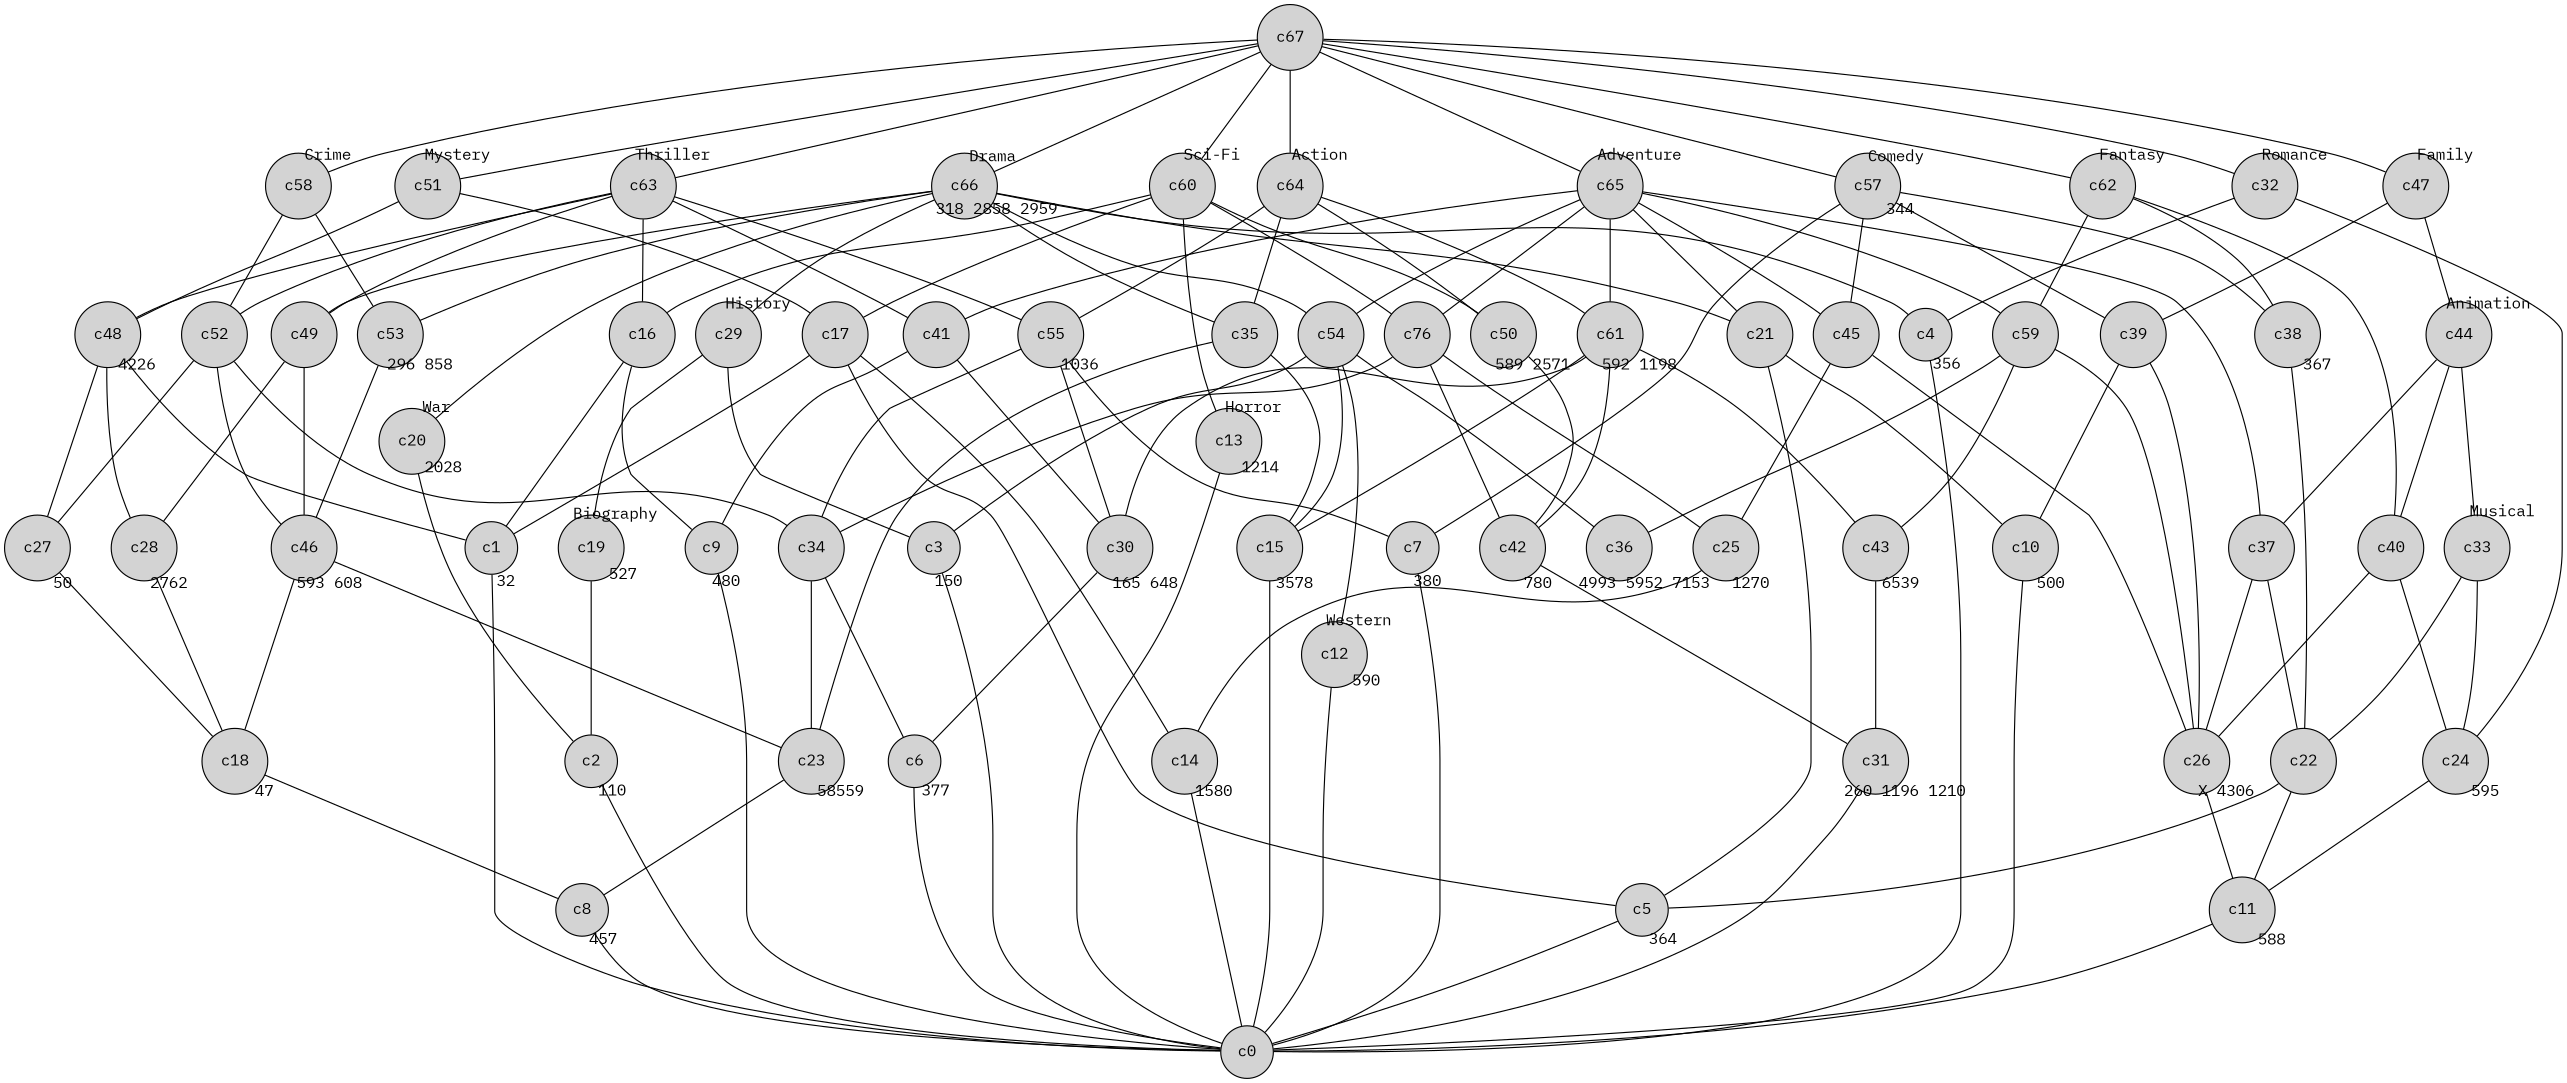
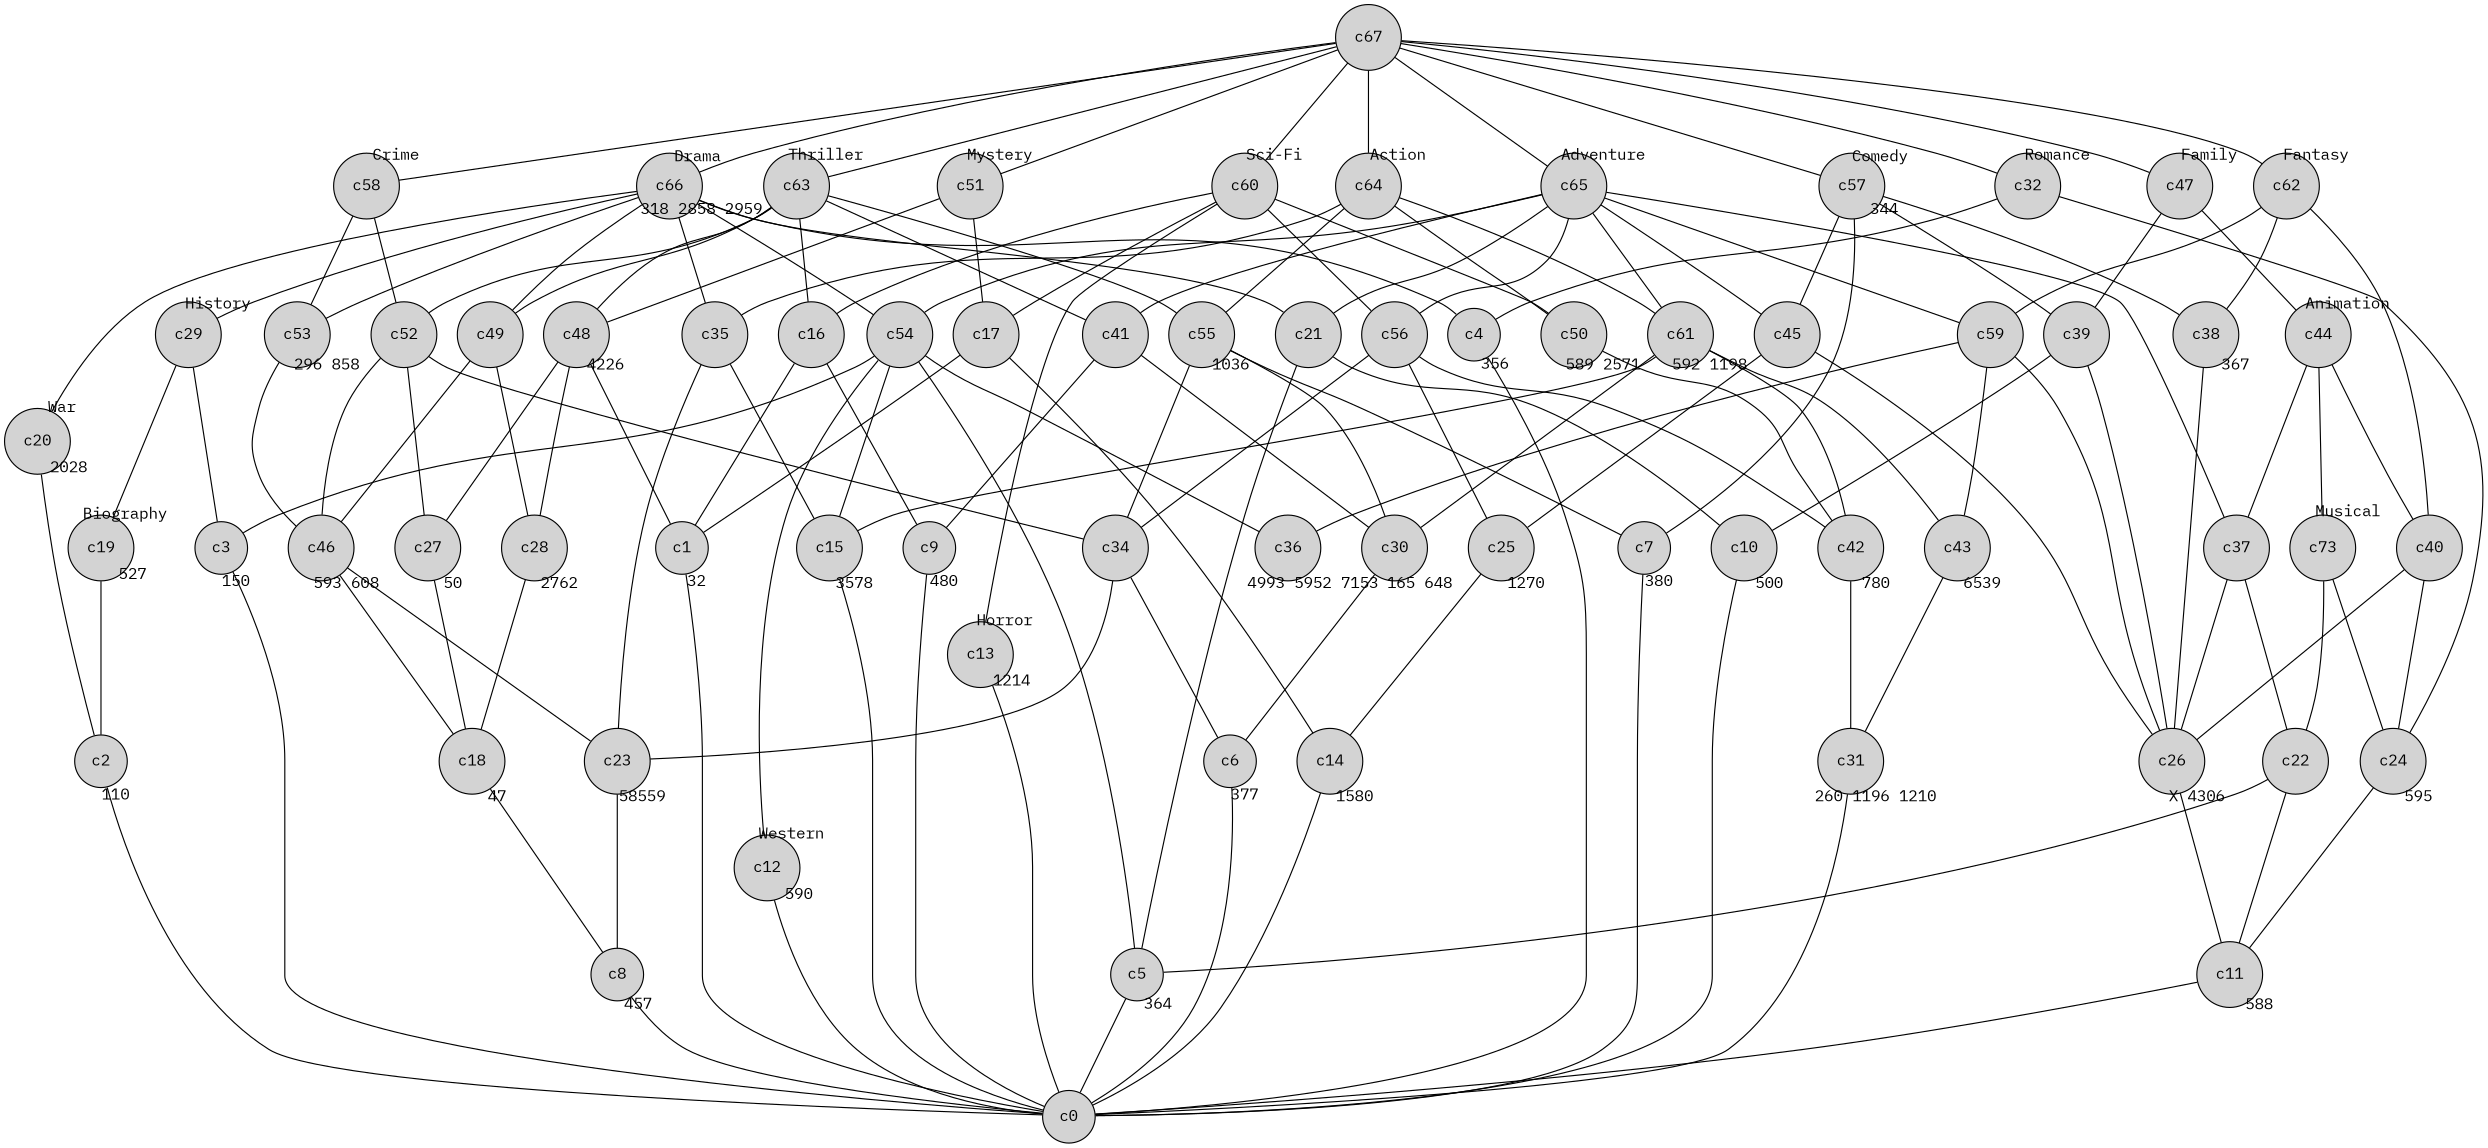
node "c76": label "c76" -> "c56"
edge "c38" -- "c22": now "c38" -- "c26"
node "c33": label "c33" -> "c73"
edge "c17" -- "c5": now "c54" -- "c5"
